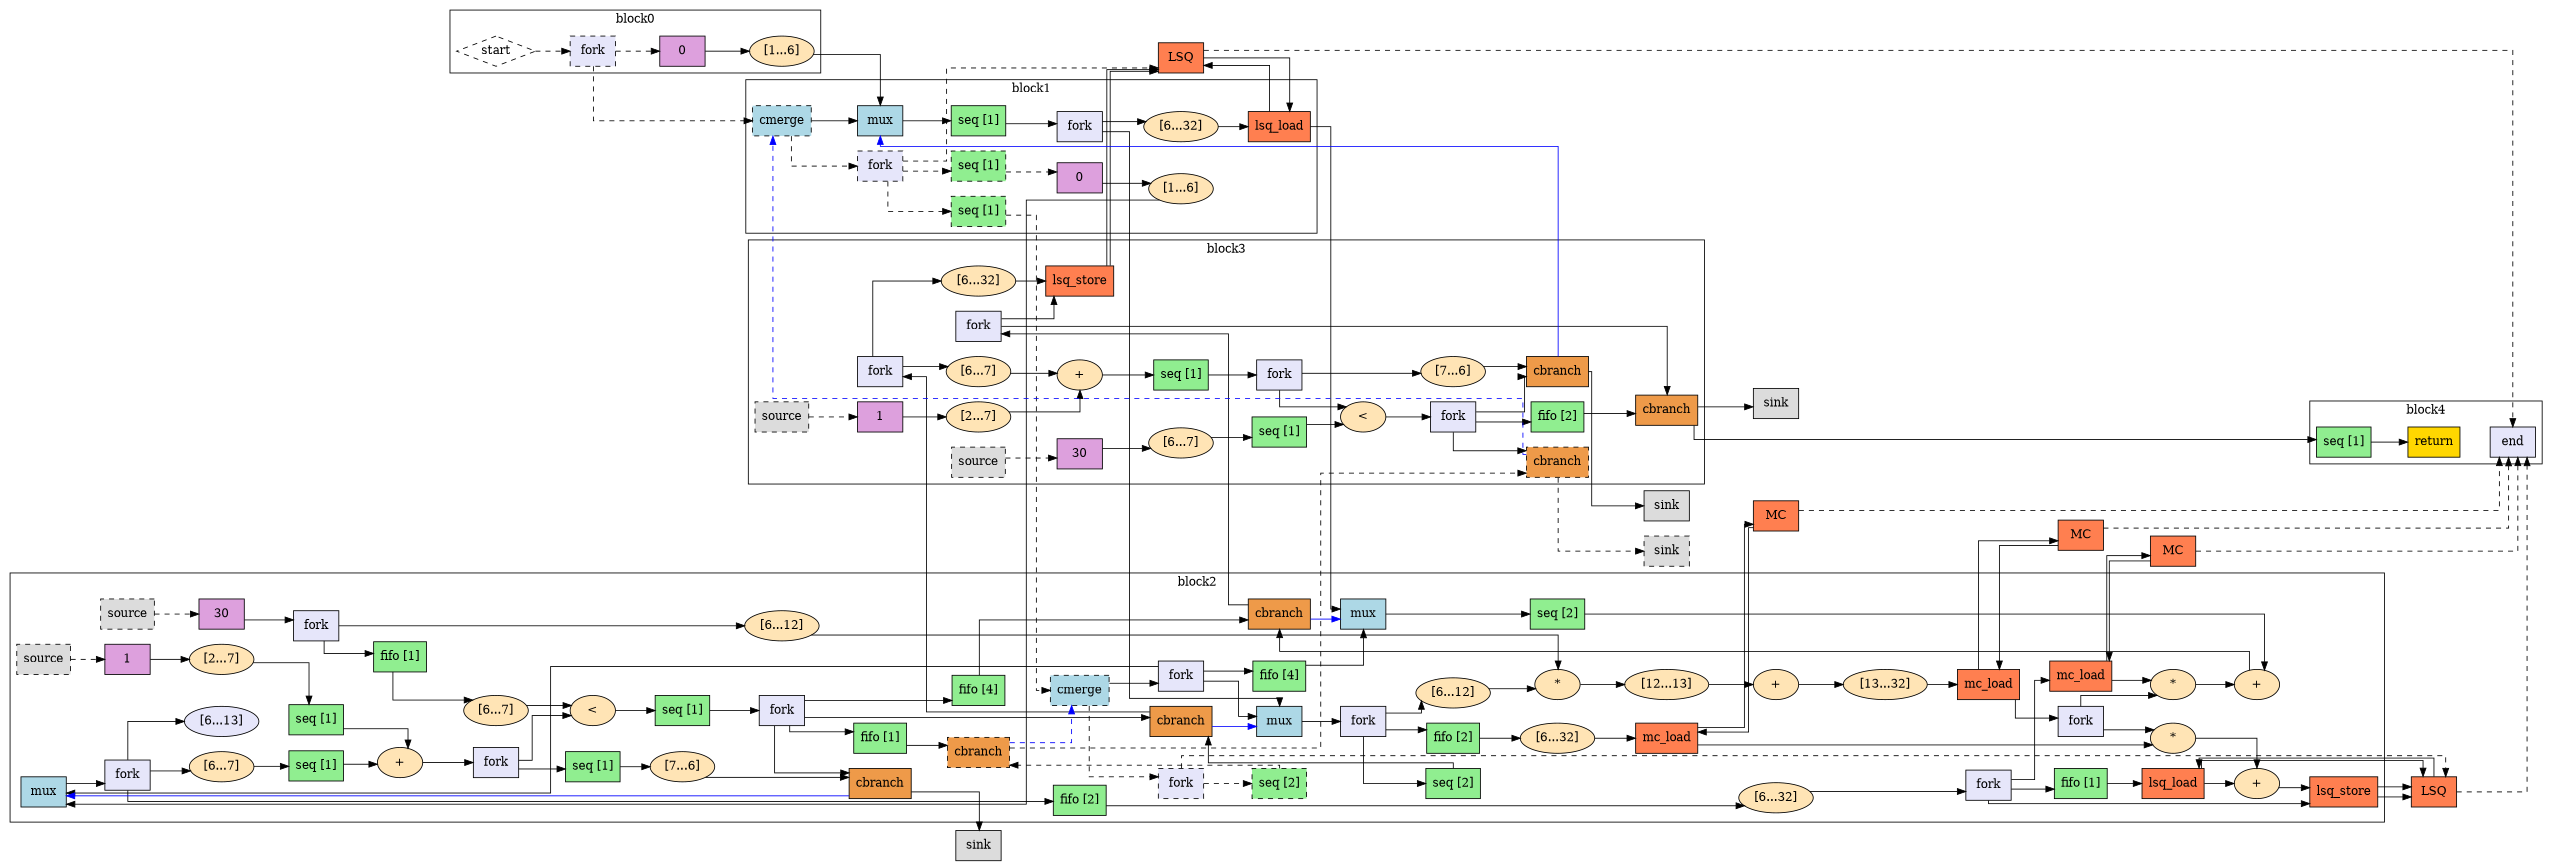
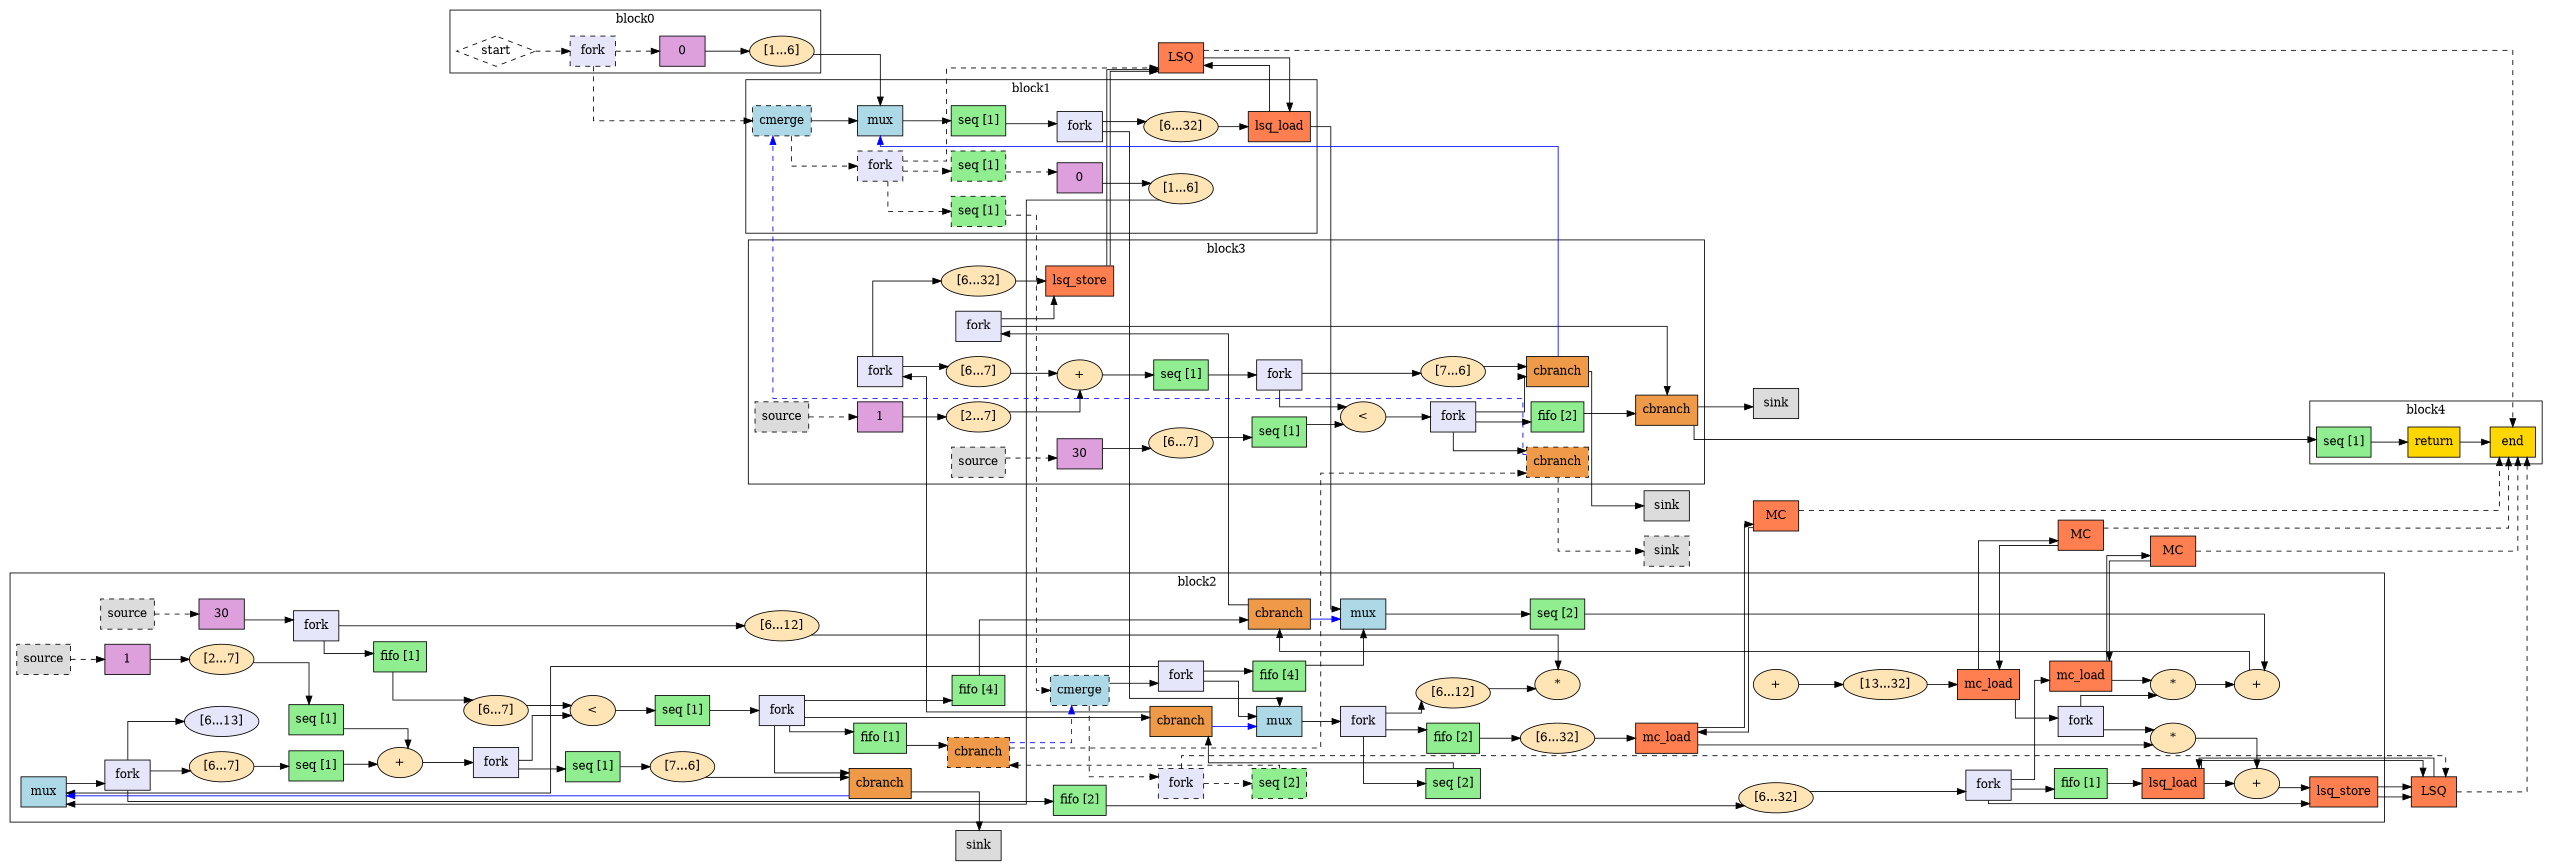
edge "return" -> "end": added
node "end": fillcolor lavender -> gold
node "[12...13]": removed
